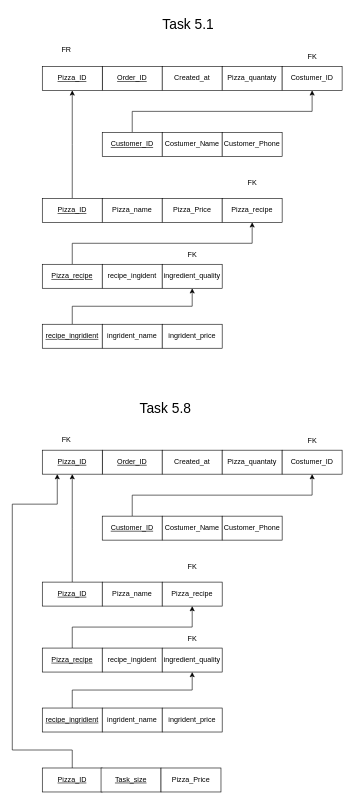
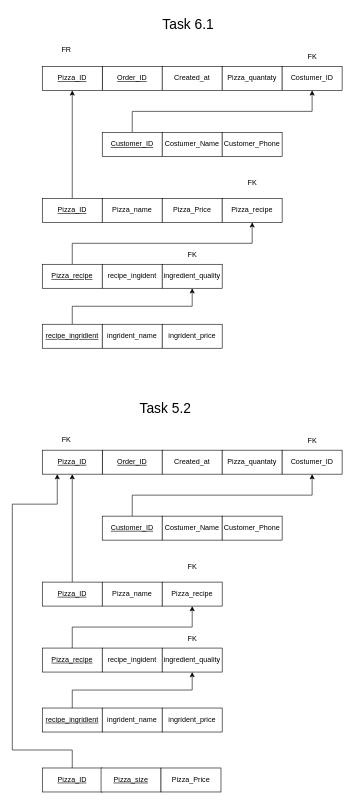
node "Task 5.1": label "Task 5.1" -> "Task 6.1"
node "Task 5.8": label "Task 5.8" -> "Task 5.2"
node "Task_size": label "Task_size" -> "Pizza_size"
